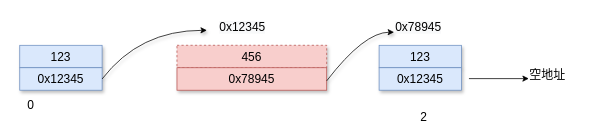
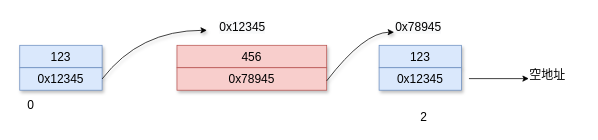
node "456": style dashed -> solid
